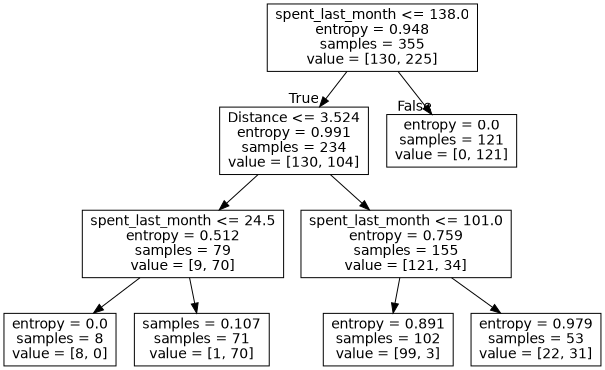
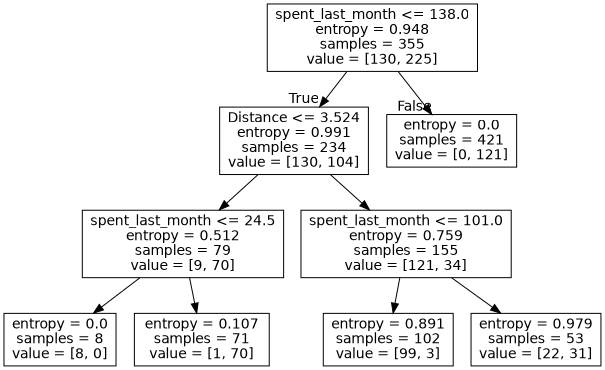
node "entropy = 0.0 samples = 121 value = [0, 121]": label "entropy = 0.0 samples = 121 value = [0, 121]" -> "entropy = 0.0 samples = 421 value = [0, 121]"
node "samples = 0.107 samples = 71 value = [1, 70]": label "samples = 0.107 samples = 71 value = [1, 70]" -> "entropy = 0.107 samples = 71 value = [1, 70]"
